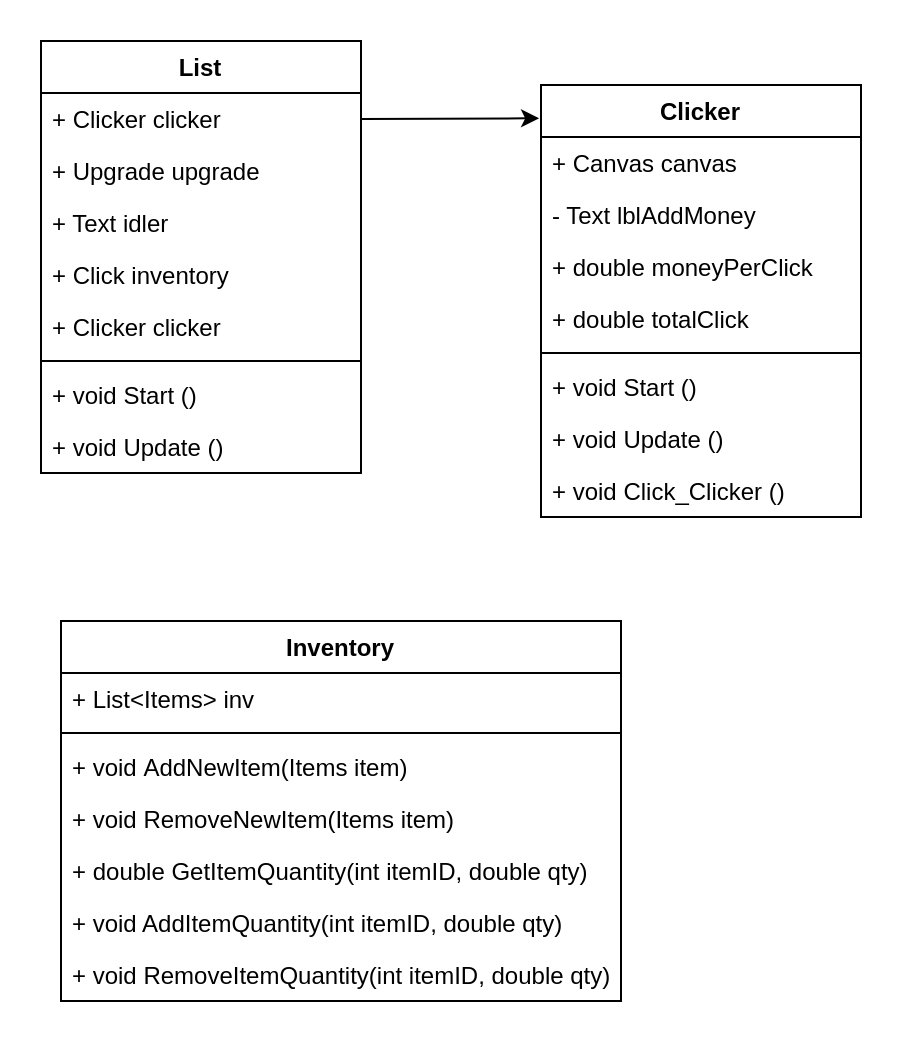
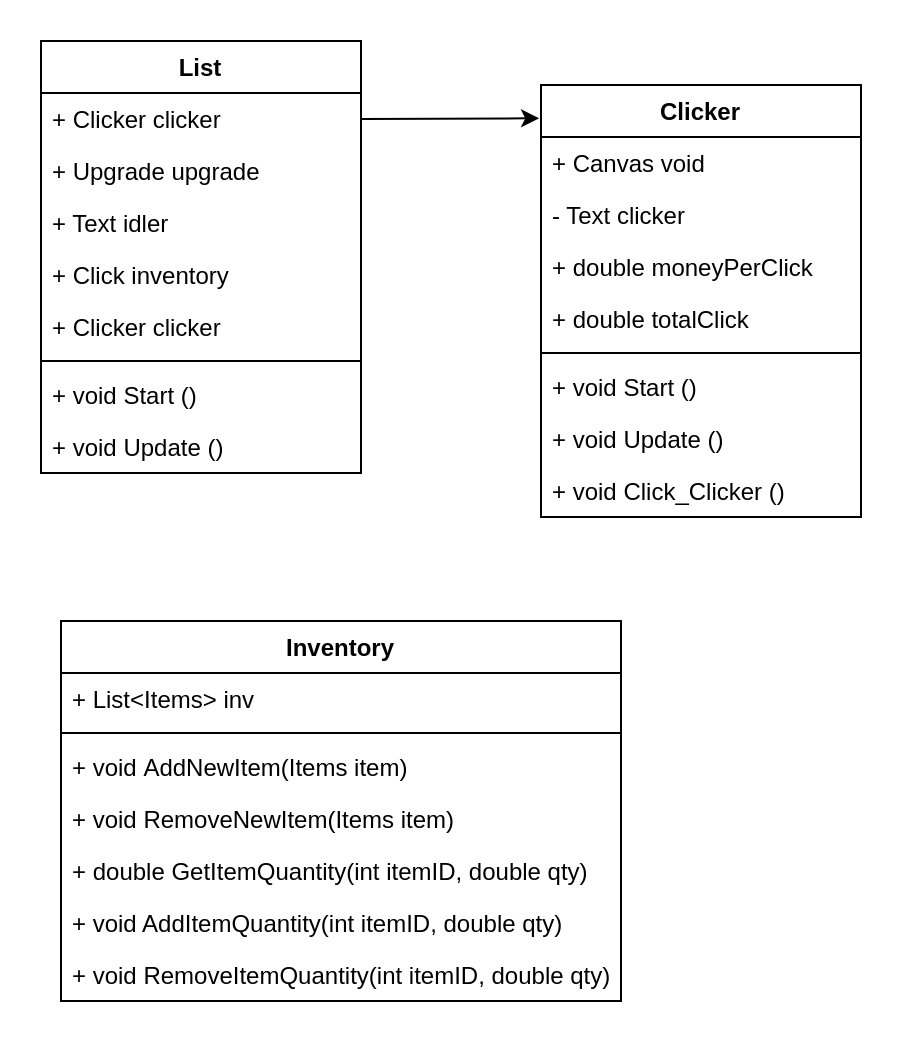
node "+ Canvas canvas": label "+ Canvas canvas" -> "+ Canvas void"
node "- Text lblAddMoney": label "- Text lblAddMoney" -> "- Text clicker"
